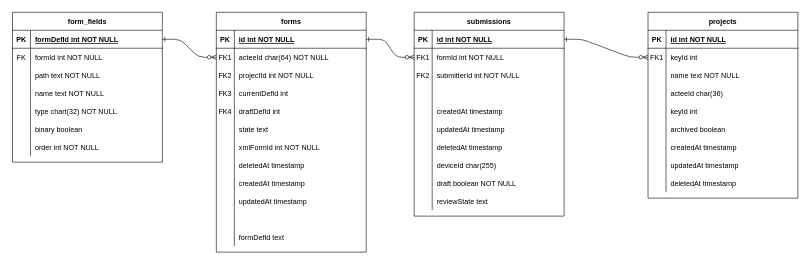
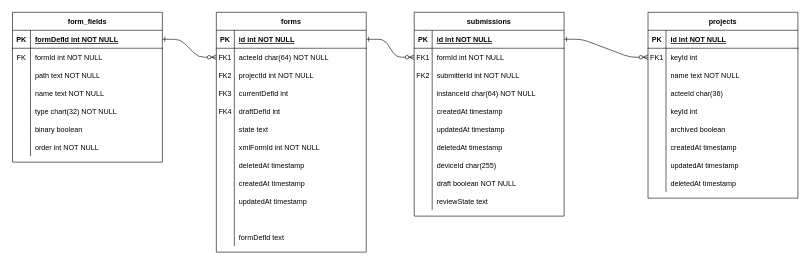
node "instanceId char(64) NOT NULL": added
